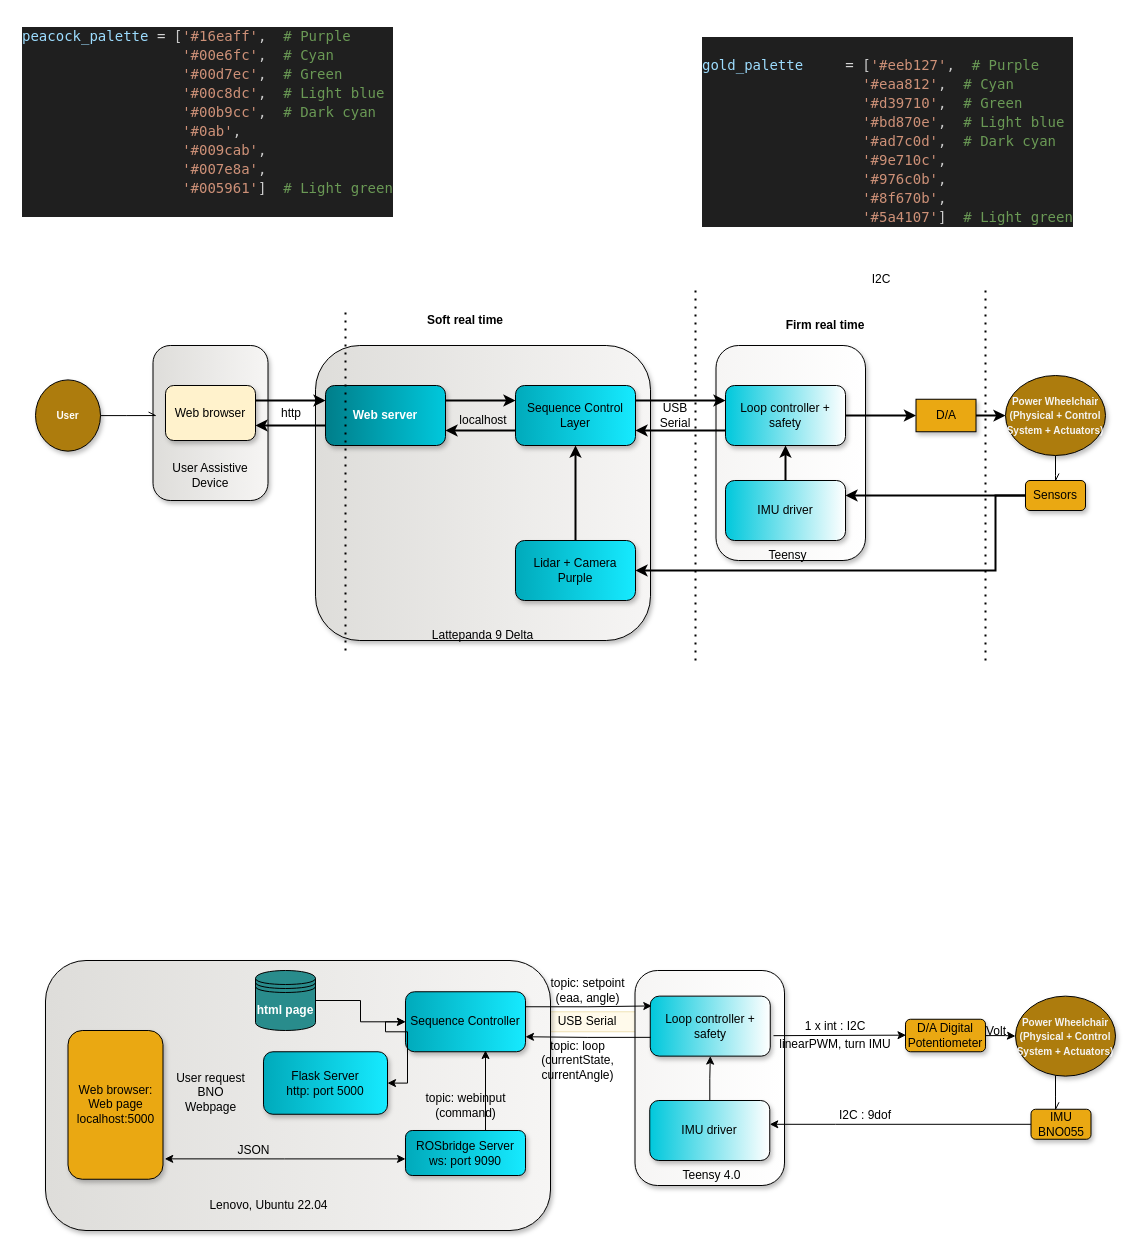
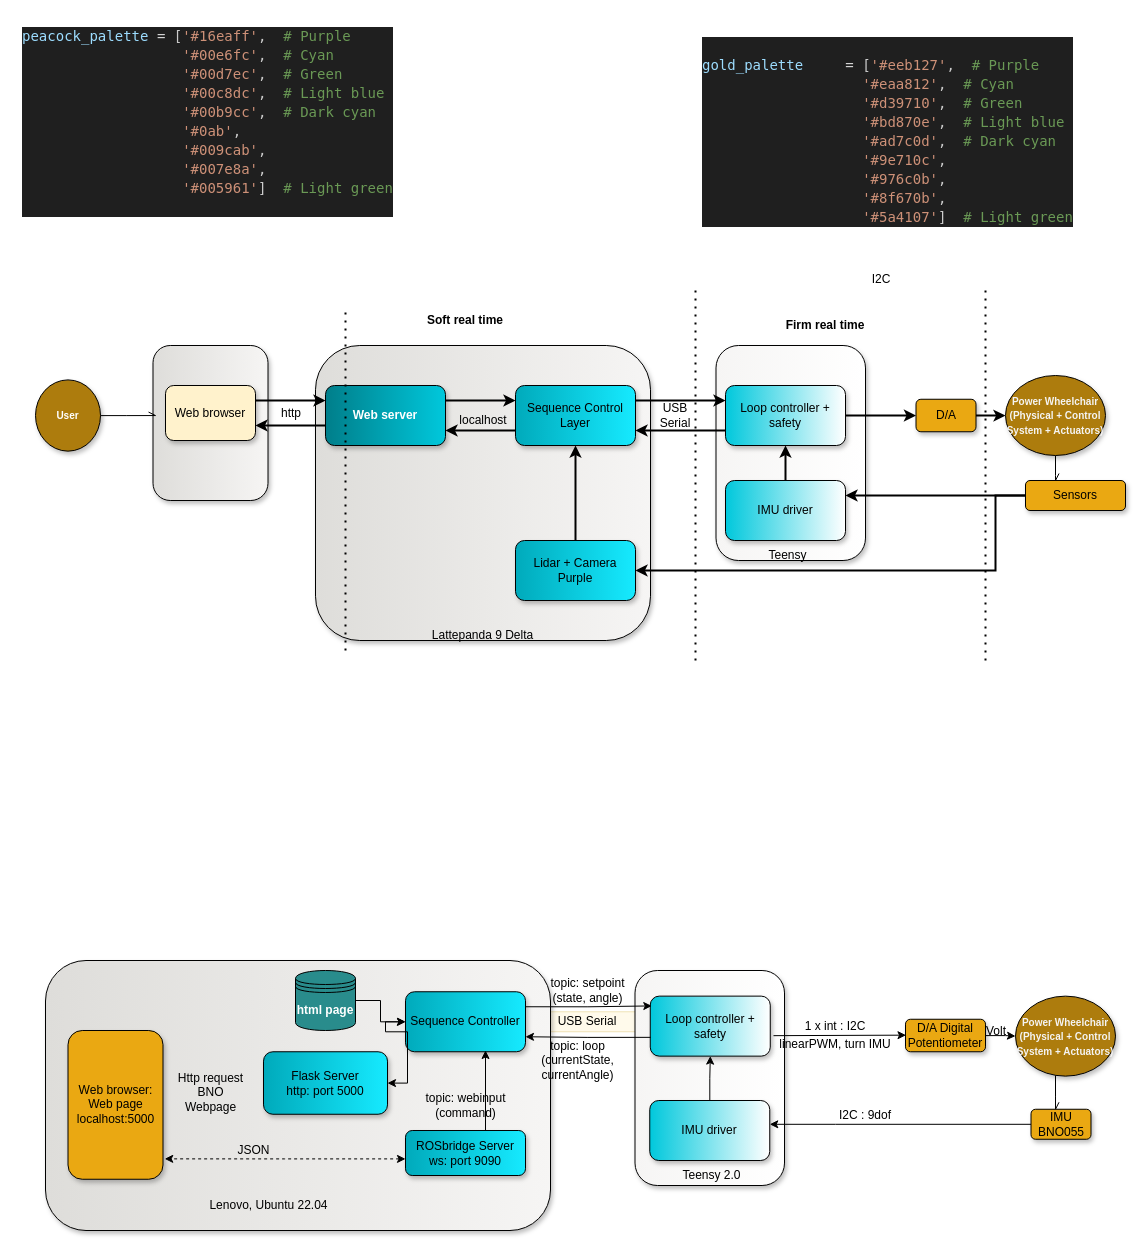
node "D/A": shape rectangle -> rounded rectangle
node "User Assistive Device": removed
node "Sensors": size 60x30 -> 100x30
node "topic: setpoint (eaa, angle)": label "topic: setpoint (eaa, angle)" -> "topic: setpoint (state, angle)"
node "html page": moved (286, 1001) -> (326, 1001)
node "User request": label "User request" -> "Http request"
edge "Web browser: Web page localhost:5000" -- "ROSbridge Server ws: port 9090": style solid -> dashed
node "Teensy 4.0": label "Teensy 4.0" -> "Teensy 2.0"
